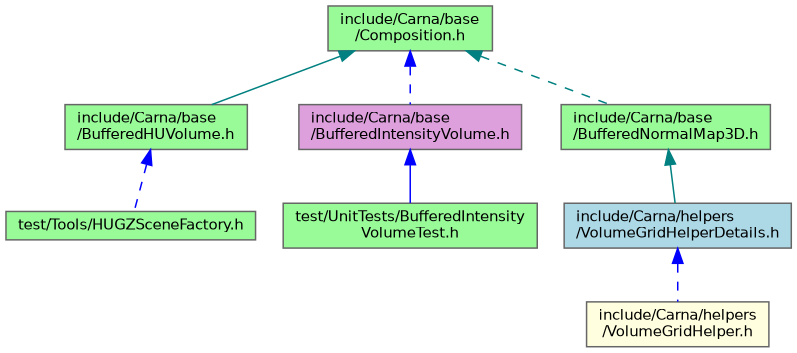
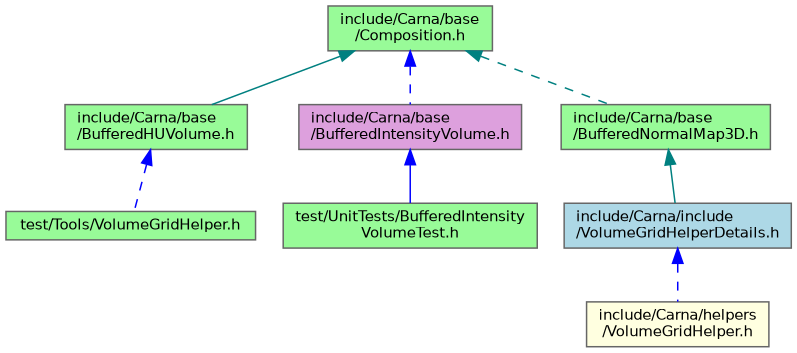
node "test/Tools/HUGZSceneFactory.h": label "test/Tools/HUGZSceneFactory.h" -> "test/Tools/VolumeGridHelper.h"
node "include/Carna/helpers /VolumeGridHelperDetails.h": label "include/Carna/helpers /VolumeGridHelperDetails.h" -> "include/Carna/include /VolumeGridHelperDetails.h"
